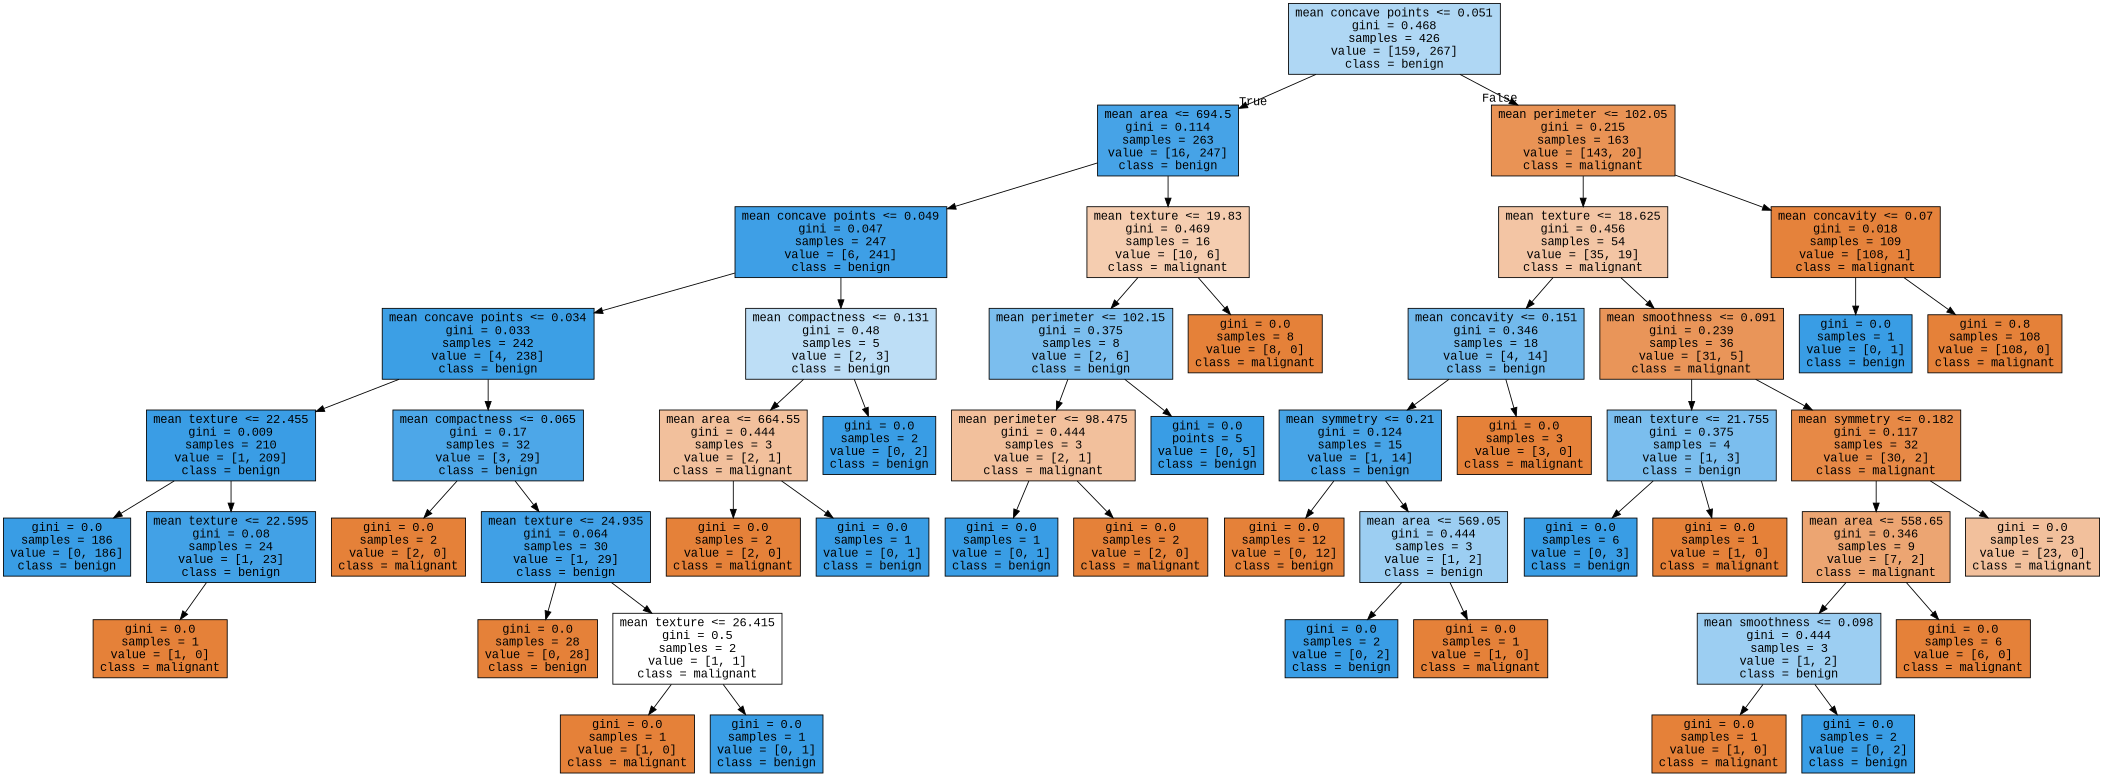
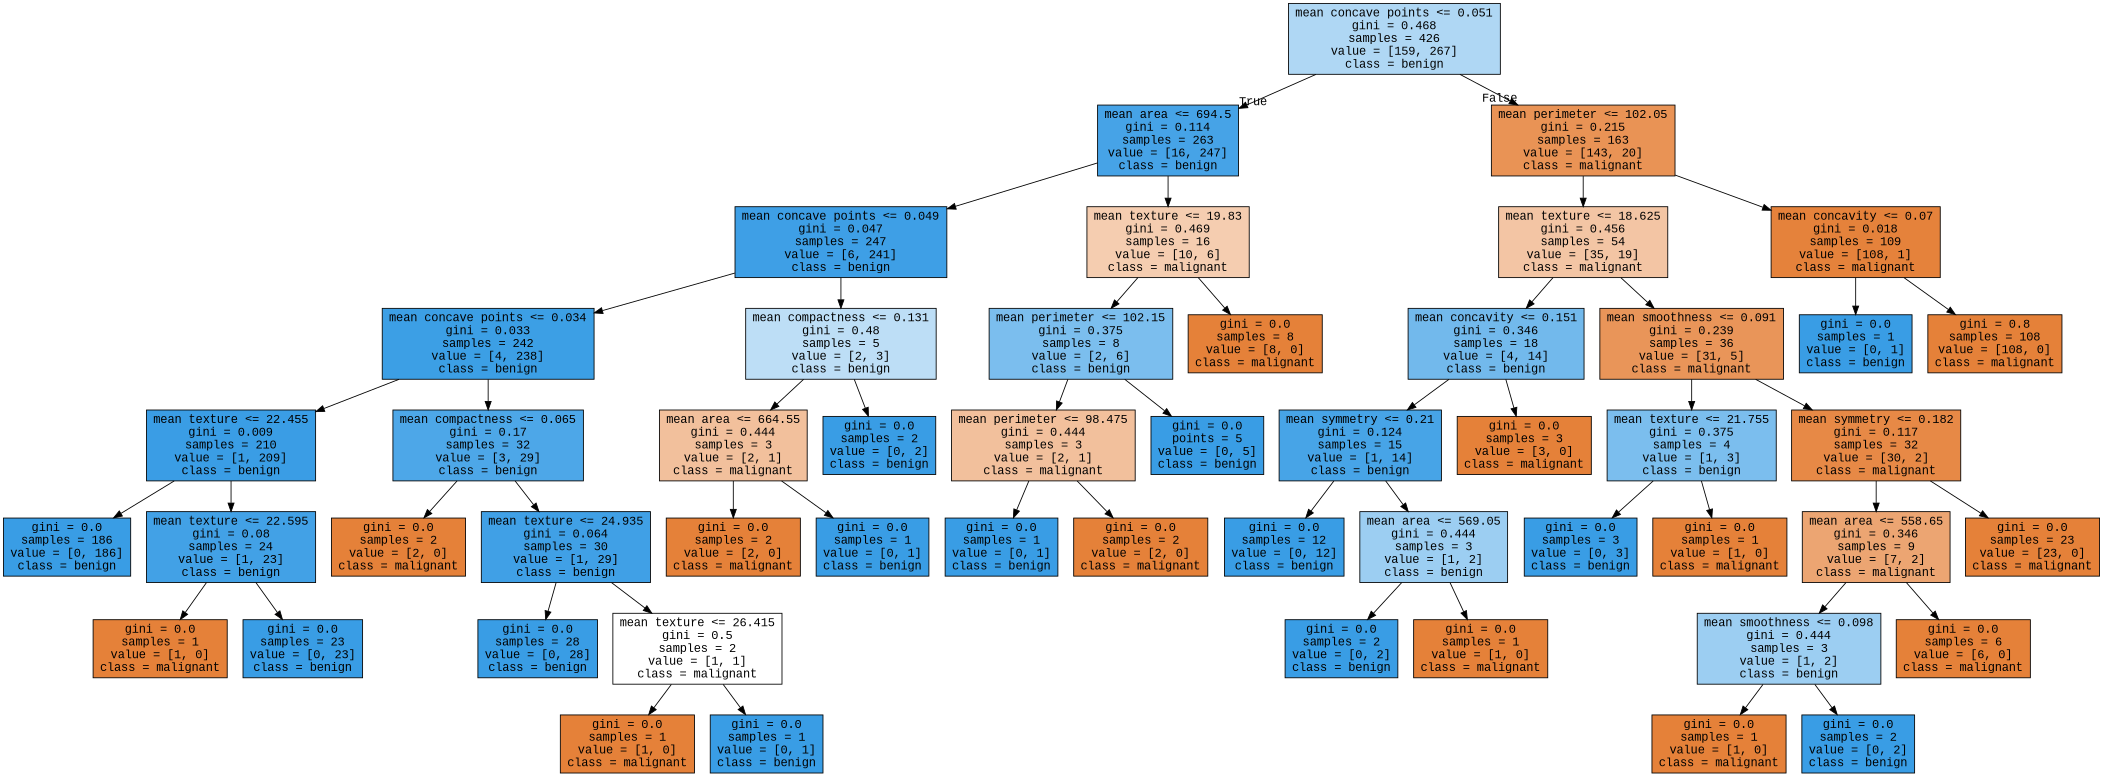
node "gini = 0.0 samples = 12 value = [0, 12] class = benign": fillcolor #e58139 -> #399de5
node "gini = 0.0 samples = 6 value = [0, 3] class = benign": label "gini = 0.0 samples = 6 value = [0, 3] class = benign" -> "gini = 0.0 samples = 3 value = [0, 3] class = benign"
node "gini = 0.0 samples = 23 value = [23, 0] class = malignant": fillcolor #f2c09c -> #e58139
node "gini = 0.0 samples = 23 value = [0, 23] class = benign": added
node "gini = 0.0 samples = 28 value = [0, 28] class = benign": fillcolor #e58139 -> #399de5
